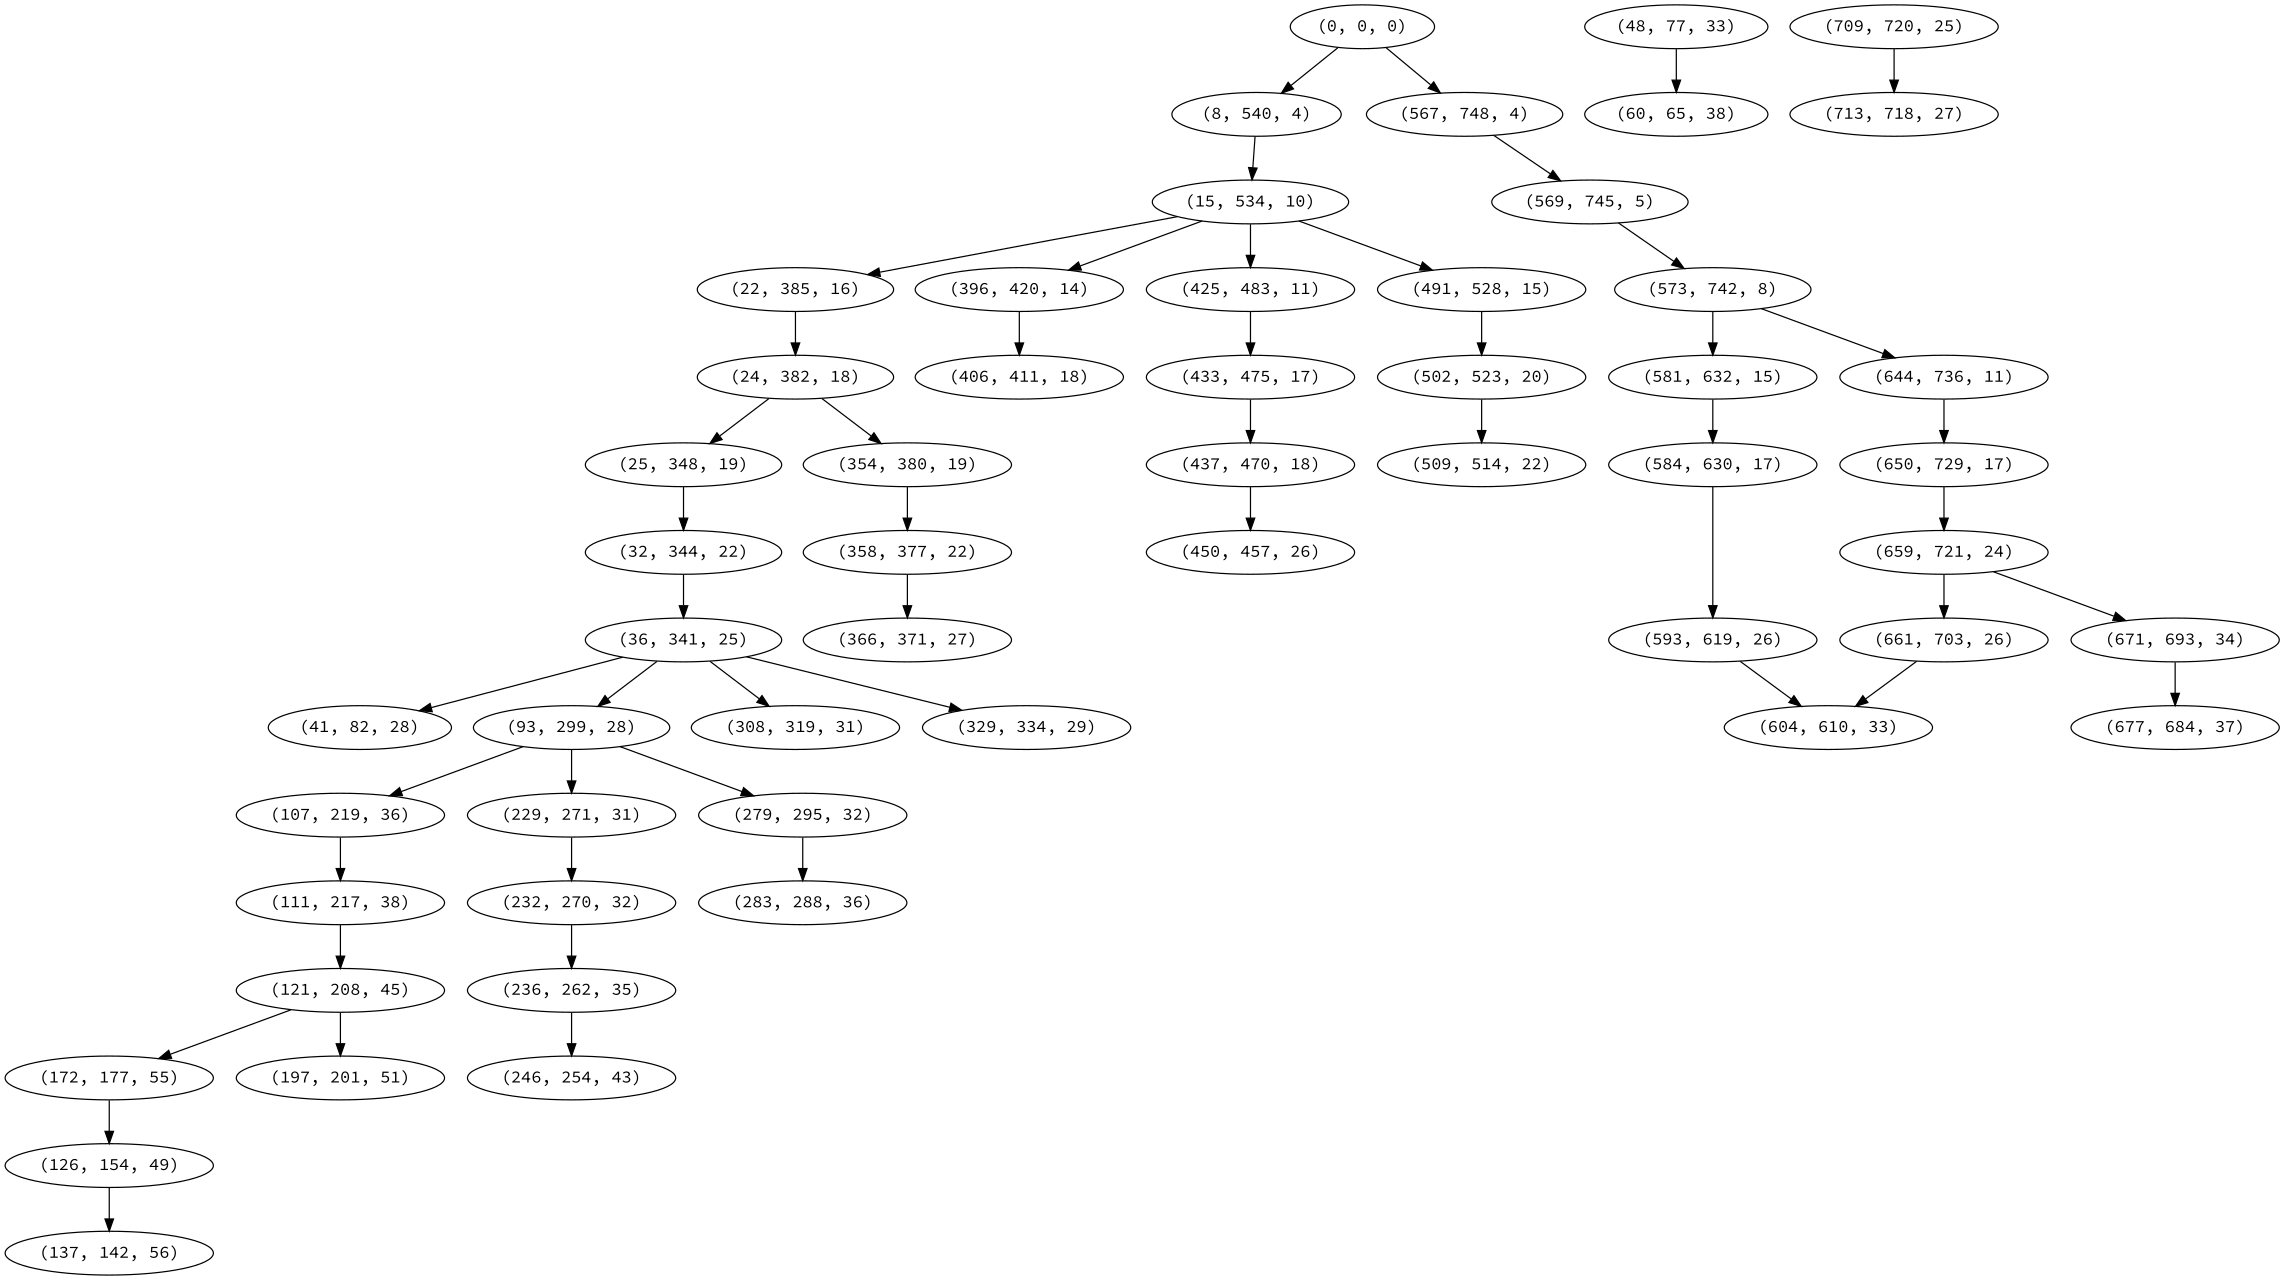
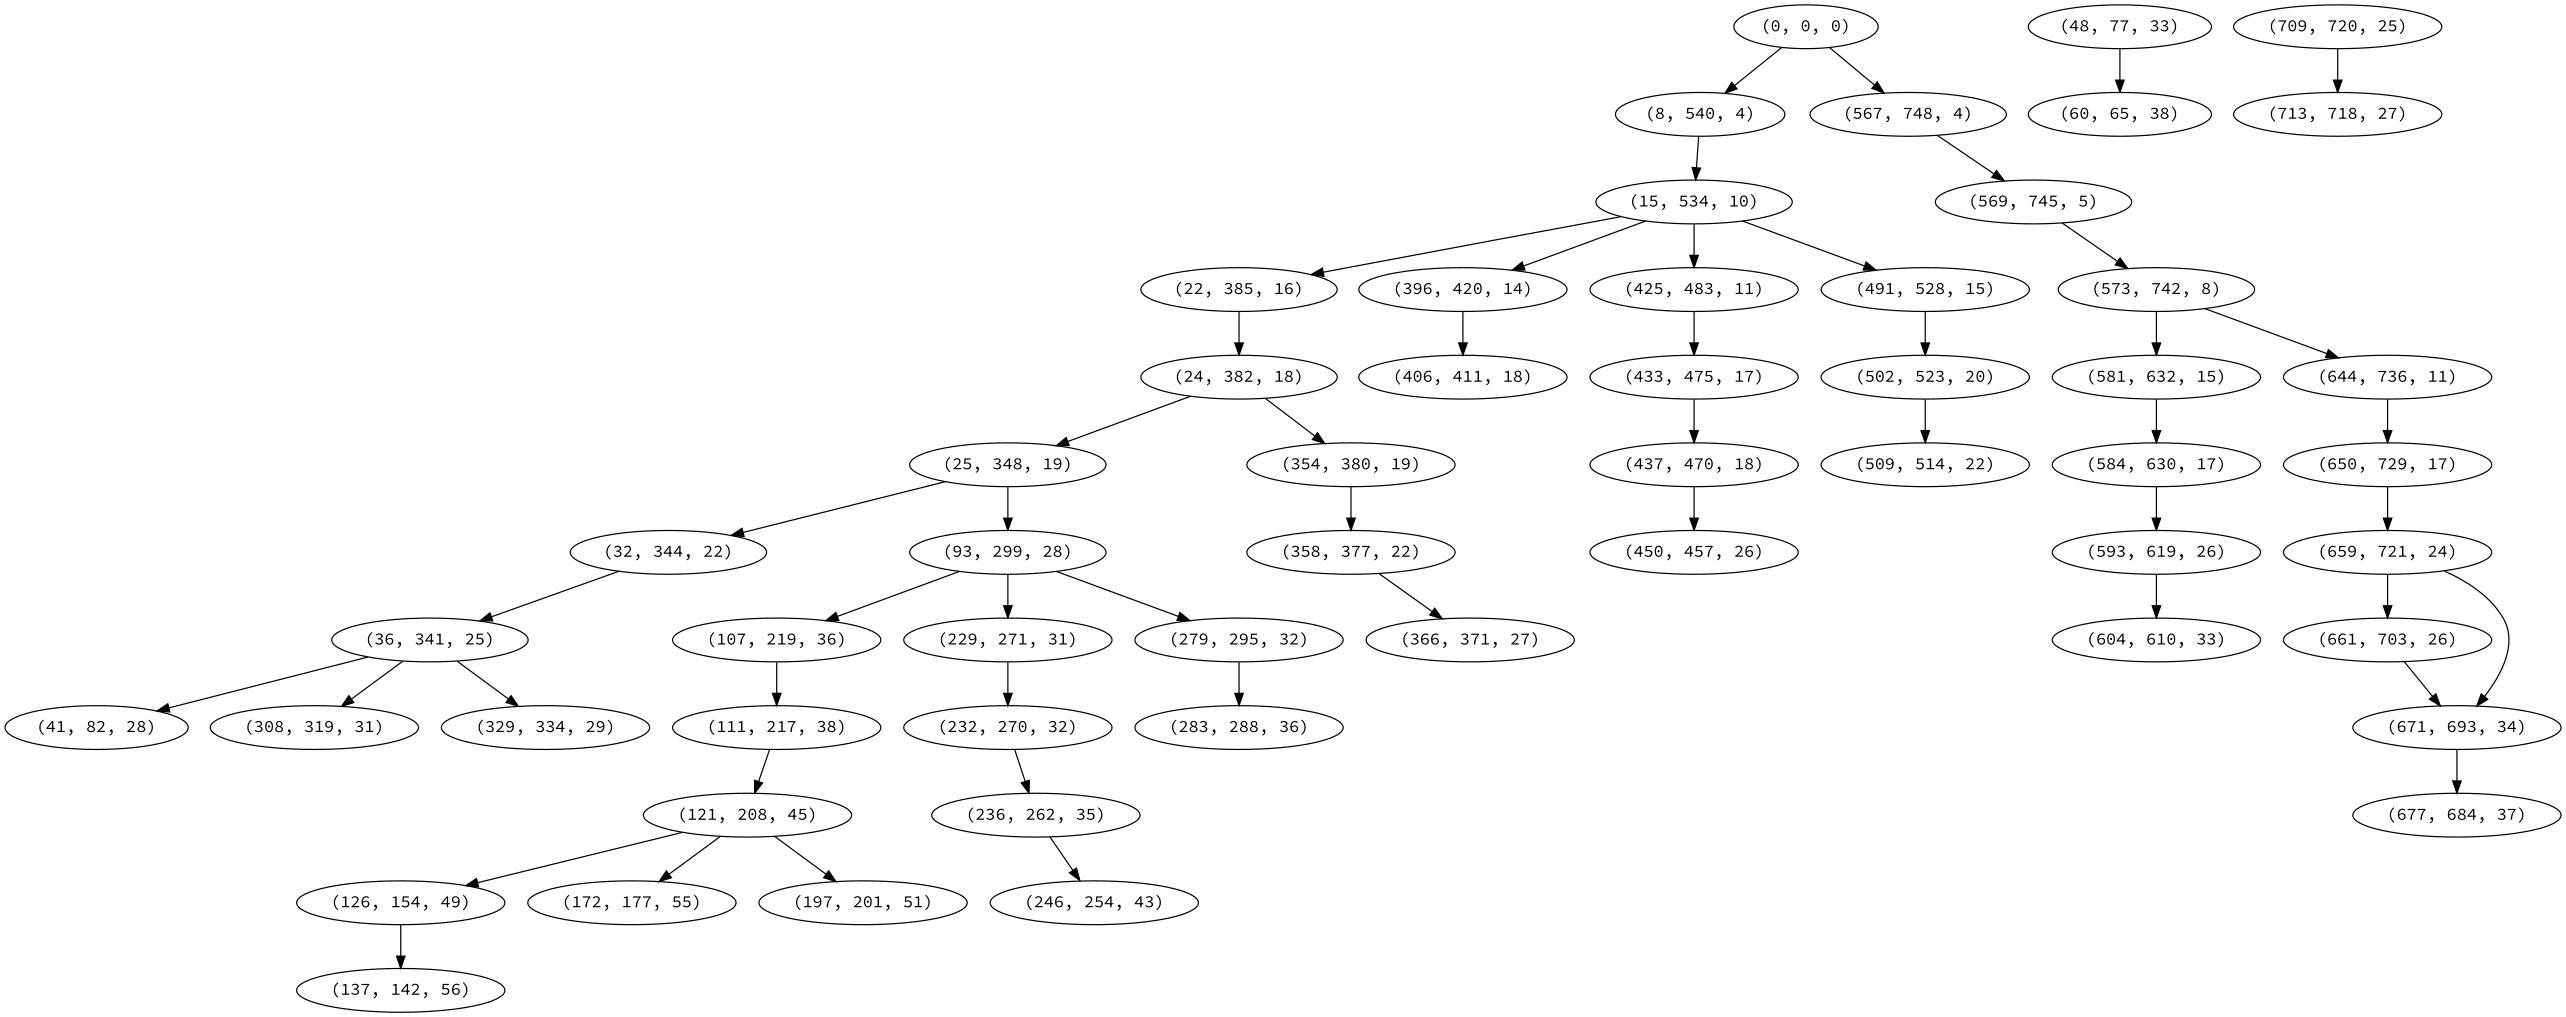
edge "(36, 341, 25)" -> "(93, 299, 28)": now "(25, 348, 19)" -> "(93, 299, 28)"
edge "(661, 703, 26)" -> "(604, 610, 33)": now "(661, 703, 26)" -> "(671, 693, 34)"
edge "(172, 177, 55)" -> "(126, 154, 49)": now "(121, 208, 45)" -> "(126, 154, 49)"
